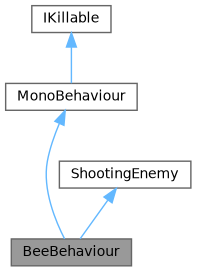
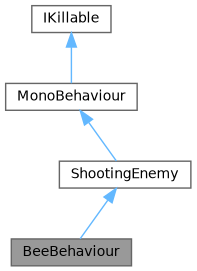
edge "BeeBehaviour" -> "MonoBehaviour": now "ShootingEnemy" -> "MonoBehaviour"
